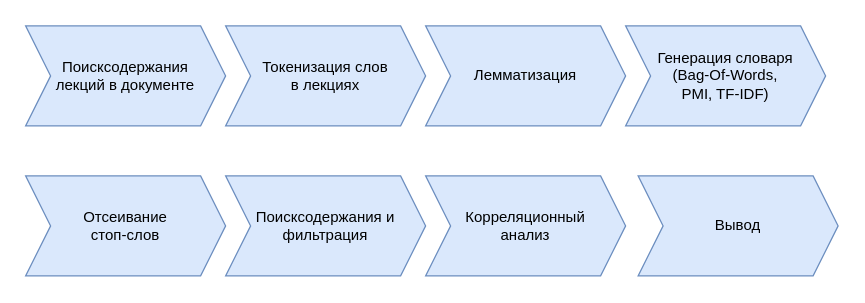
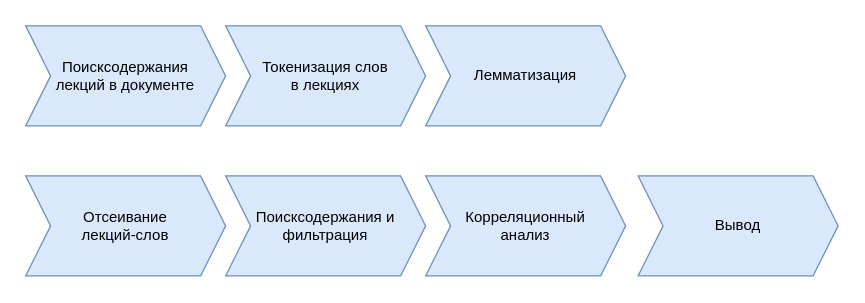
node "Генерация словаря (Bag-Of-Words, PMI, TF-IDF)": removed
node "Отсеивание стоп-слов": label "Отсеивание стоп-слов" -> "Отсеивание лекций-слов"
